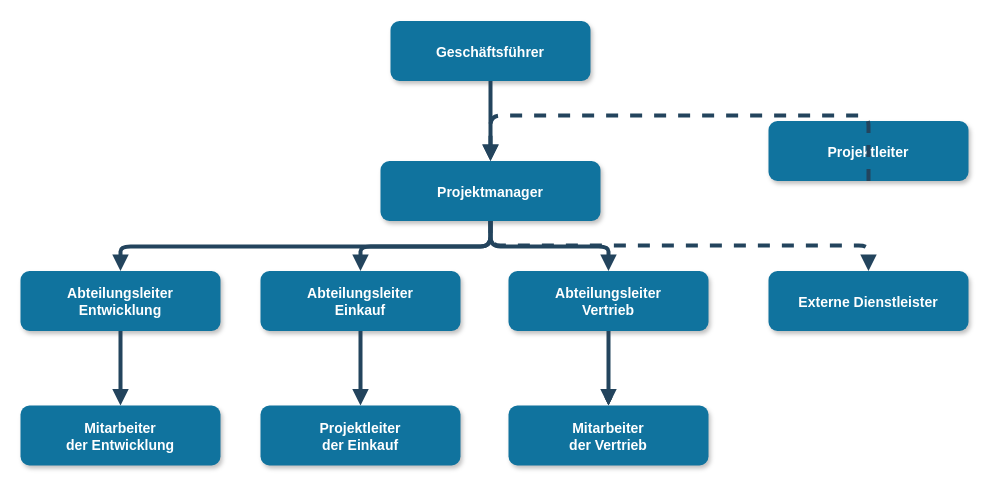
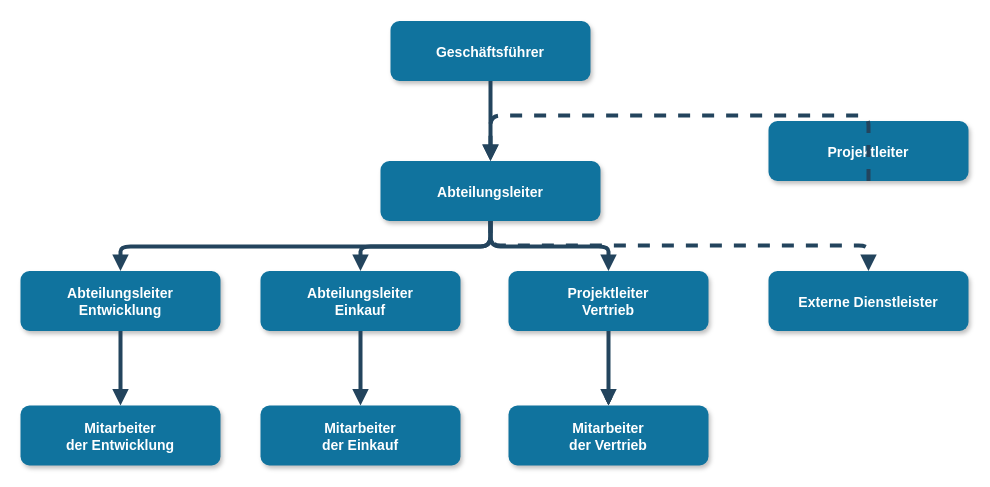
node "Projektmanager": label "Projektmanager" -> "Abteilungsleiter"
node "Abteilungsleiter Vertrieb": label "Abteilungsleiter Vertrieb" -> "Projektleiter Vertrieb"
node "Projektleiter der Einkauf": label "Projektleiter der Einkauf" -> "Mitarbeiter der Einkauf"
